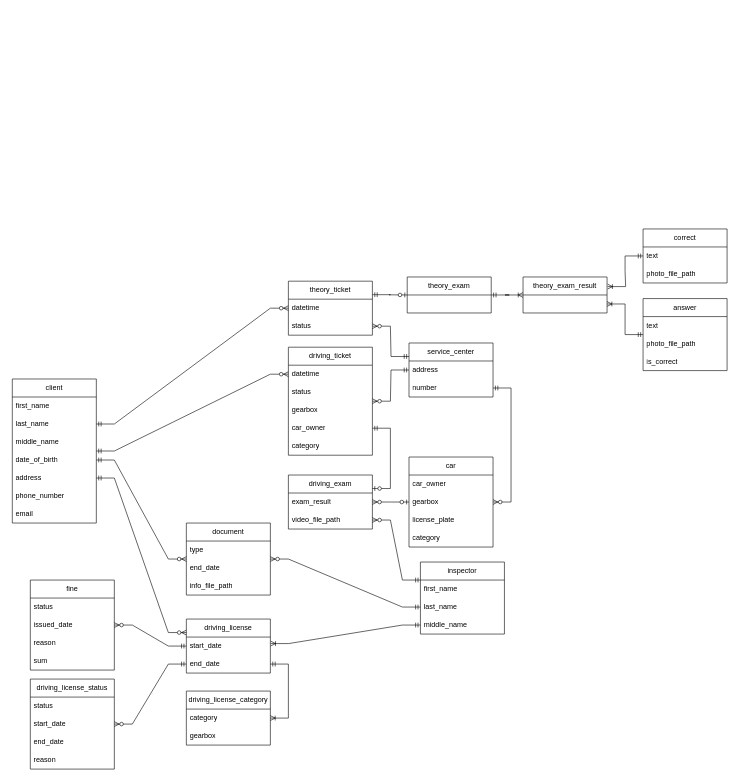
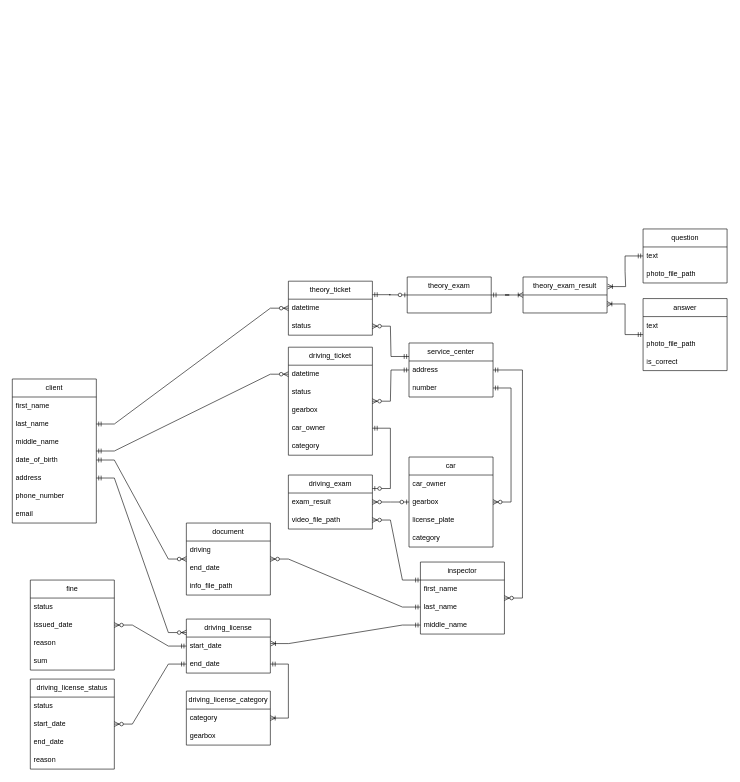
node "correct": label "correct" -> "question"
edge "service_center" -- "inspector": added
node "type": label "type" -> "driving"
